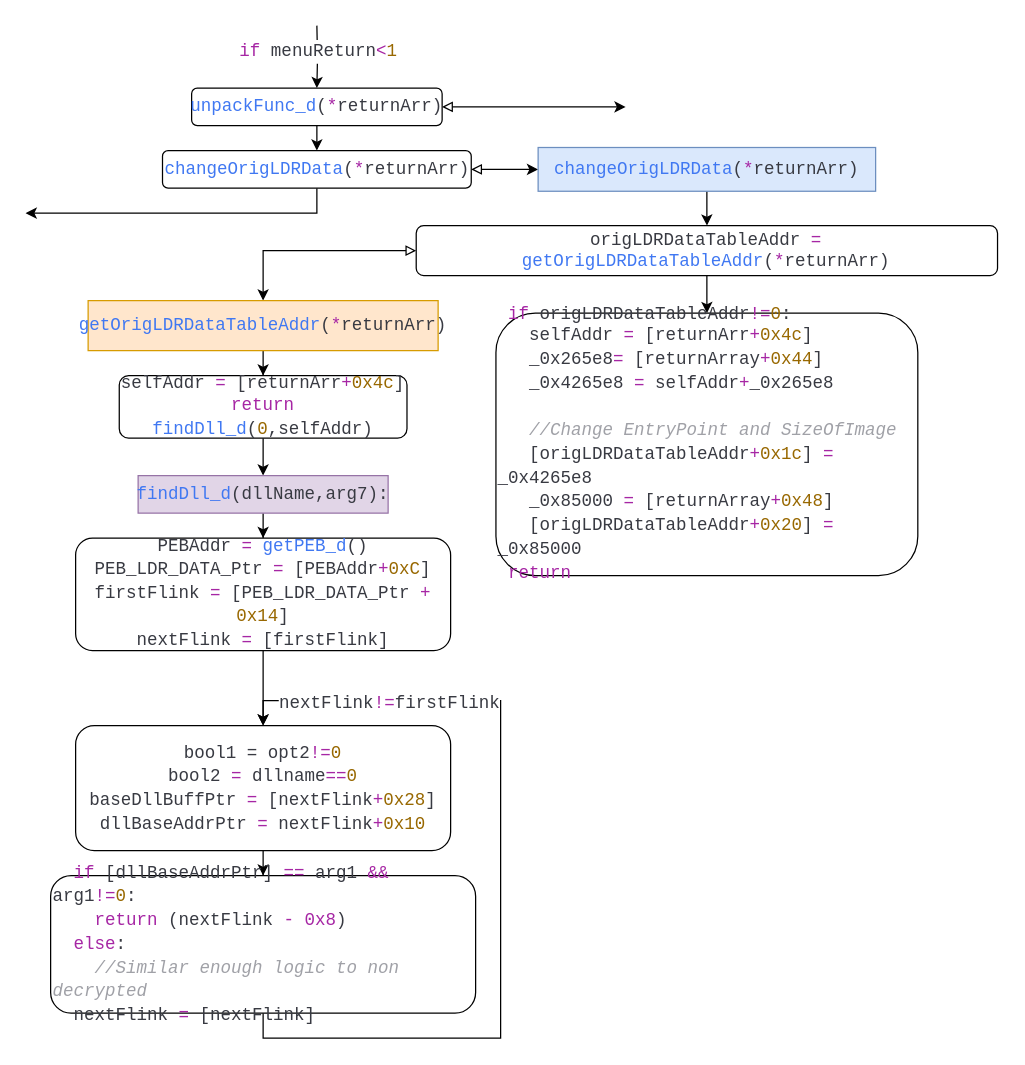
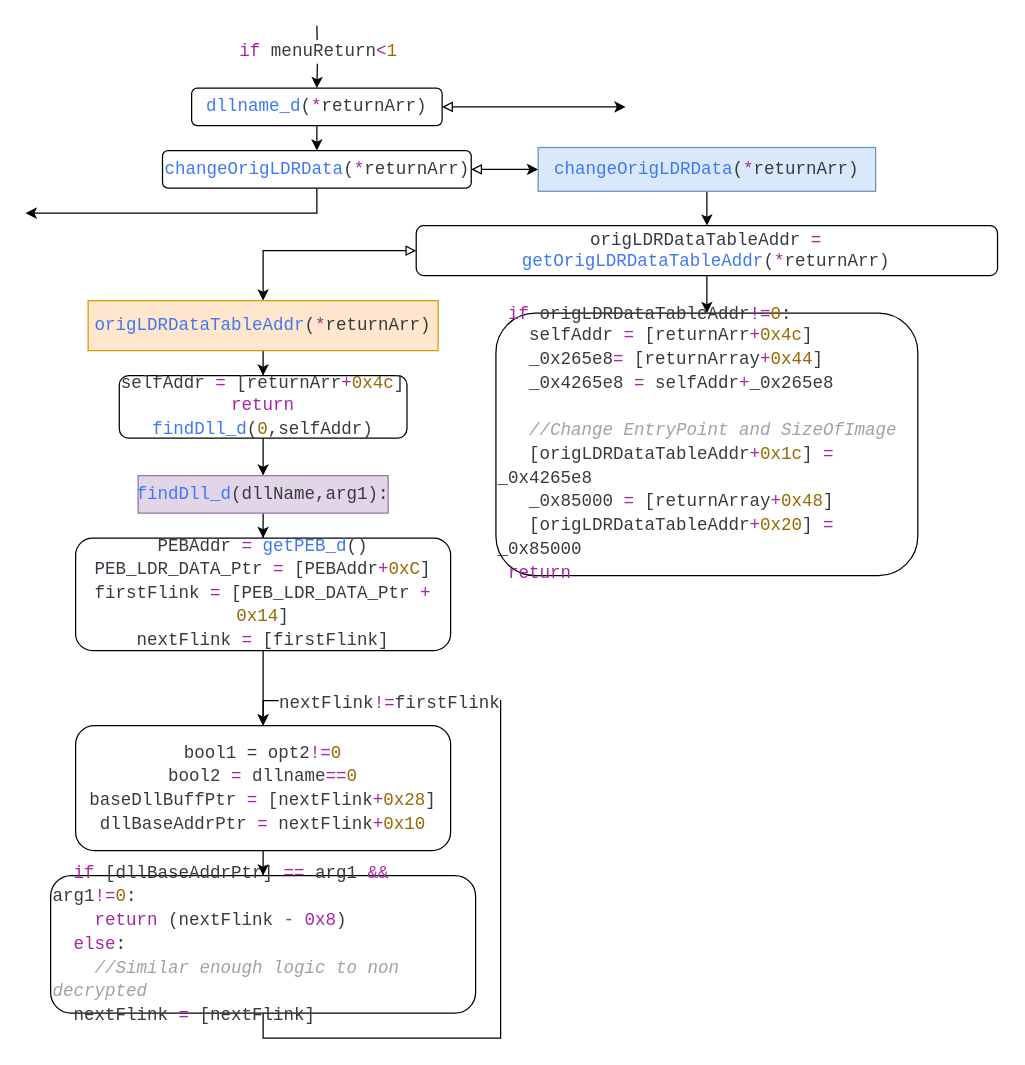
node "unpackFunc_d(*returnArr)": label "unpackFunc_d(*returnArr)" -> "dllname_d(*returnArr)"
node "getOrigLDRDataTableAddr(*returnArr)": label "getOrigLDRDataTableAddr(*returnArr)" -> "origLDRDataTableAddr(*returnArr)"
node "findDll_d(dllName,arg7):": label "findDll_d(dllName,arg7):" -> "findDll_d(dllName,arg1):"
